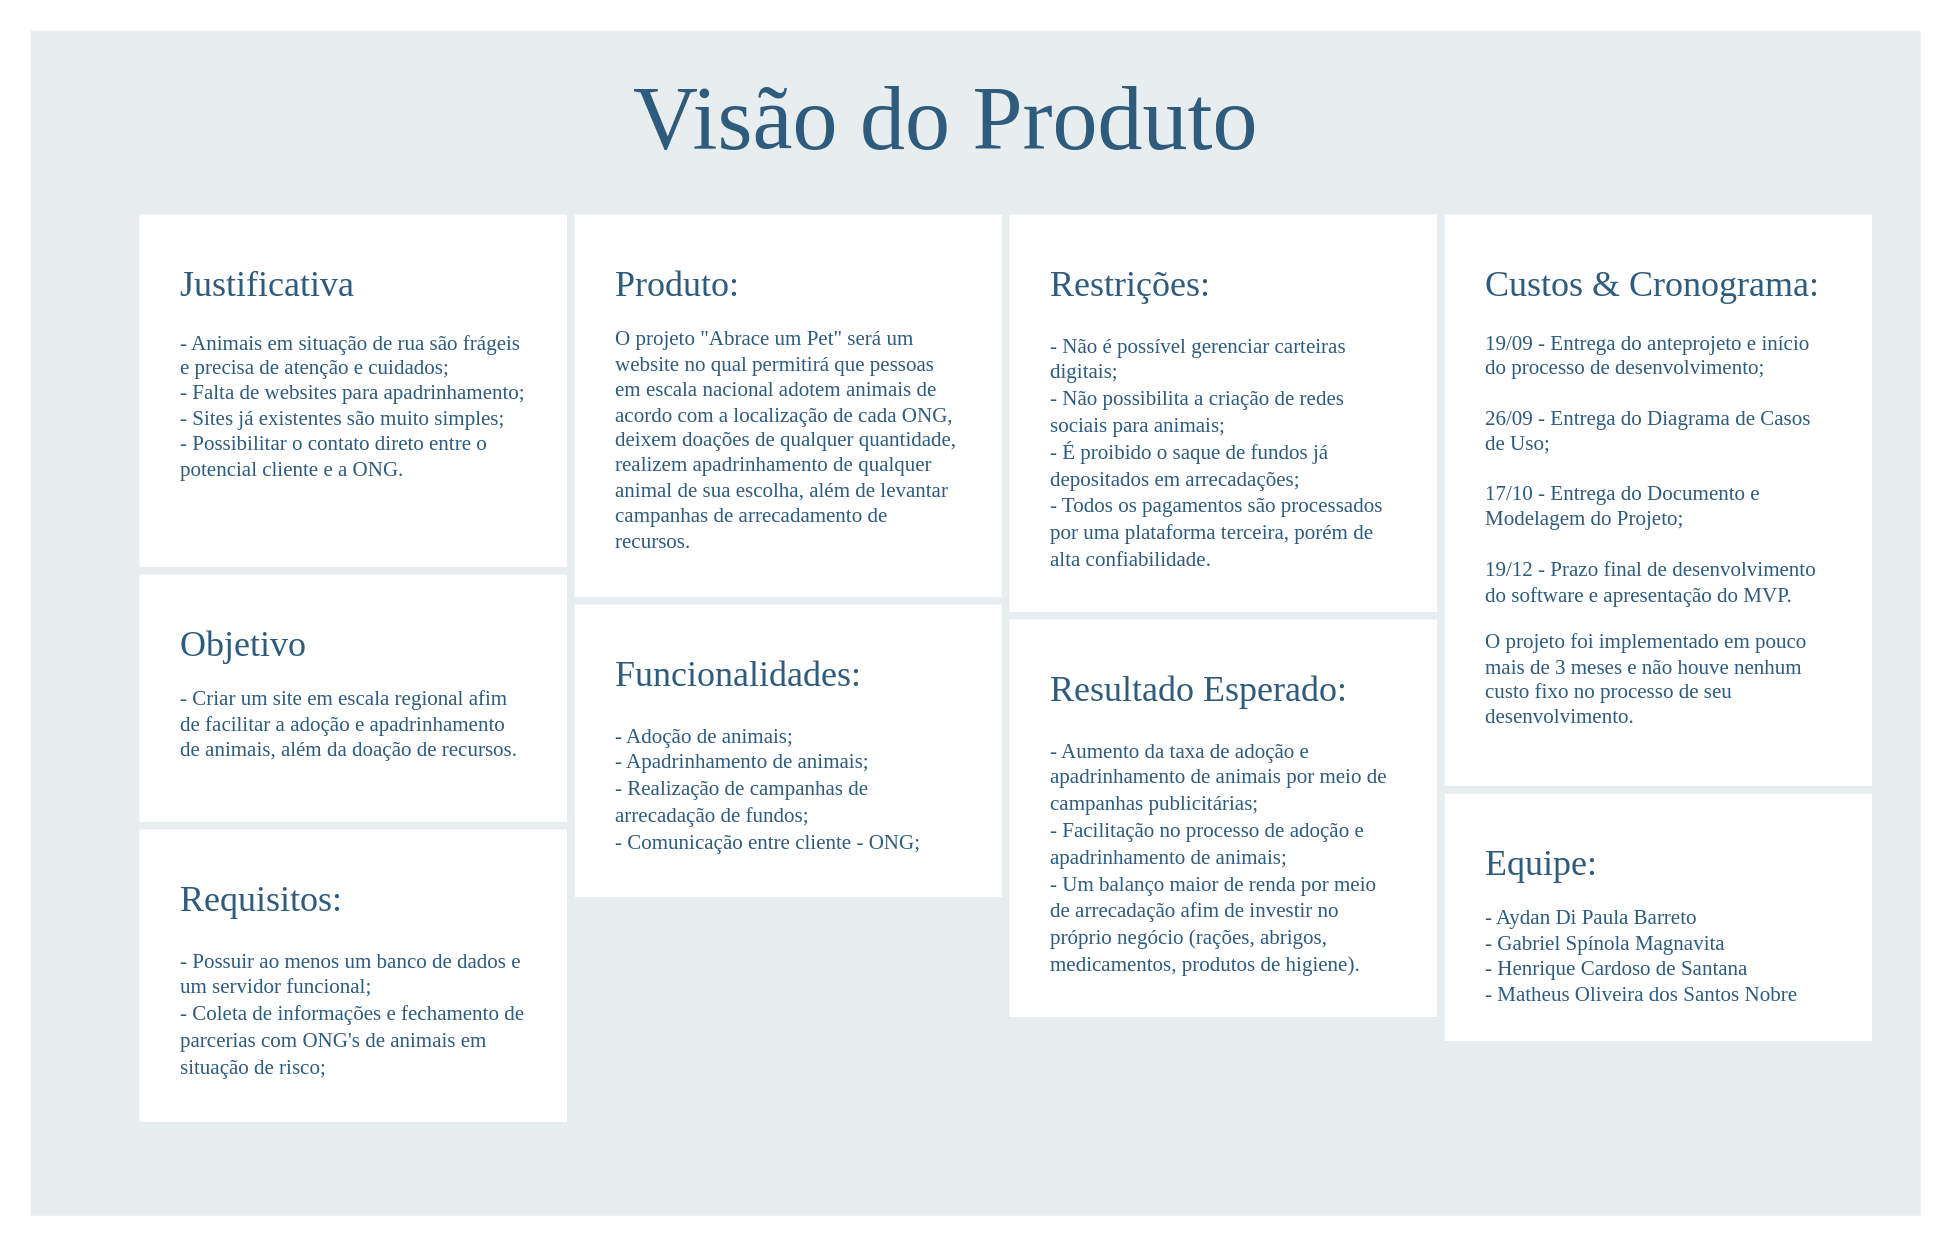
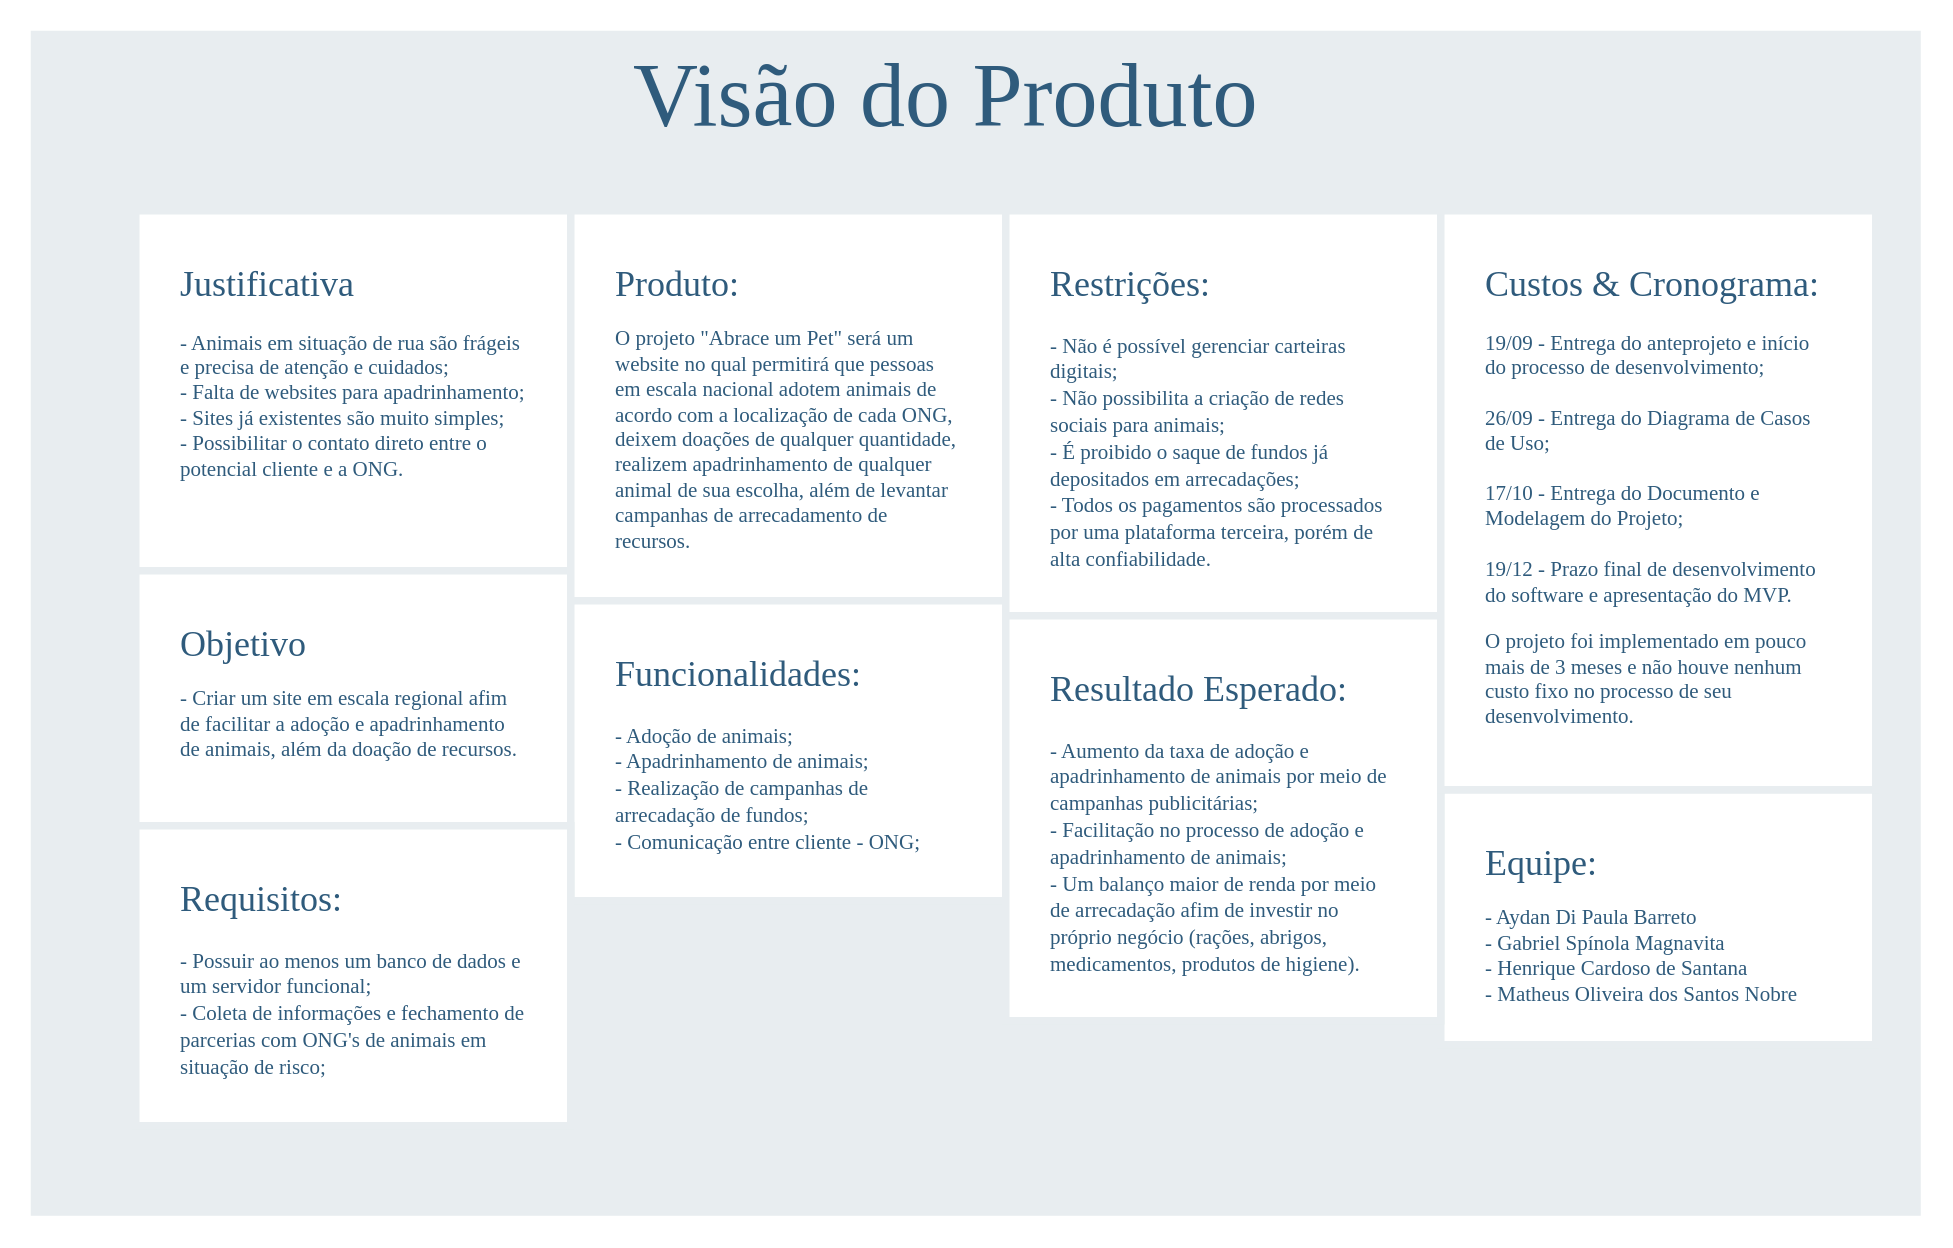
node "Visão do Produto": moved (976, 121) -> (976, 98)
